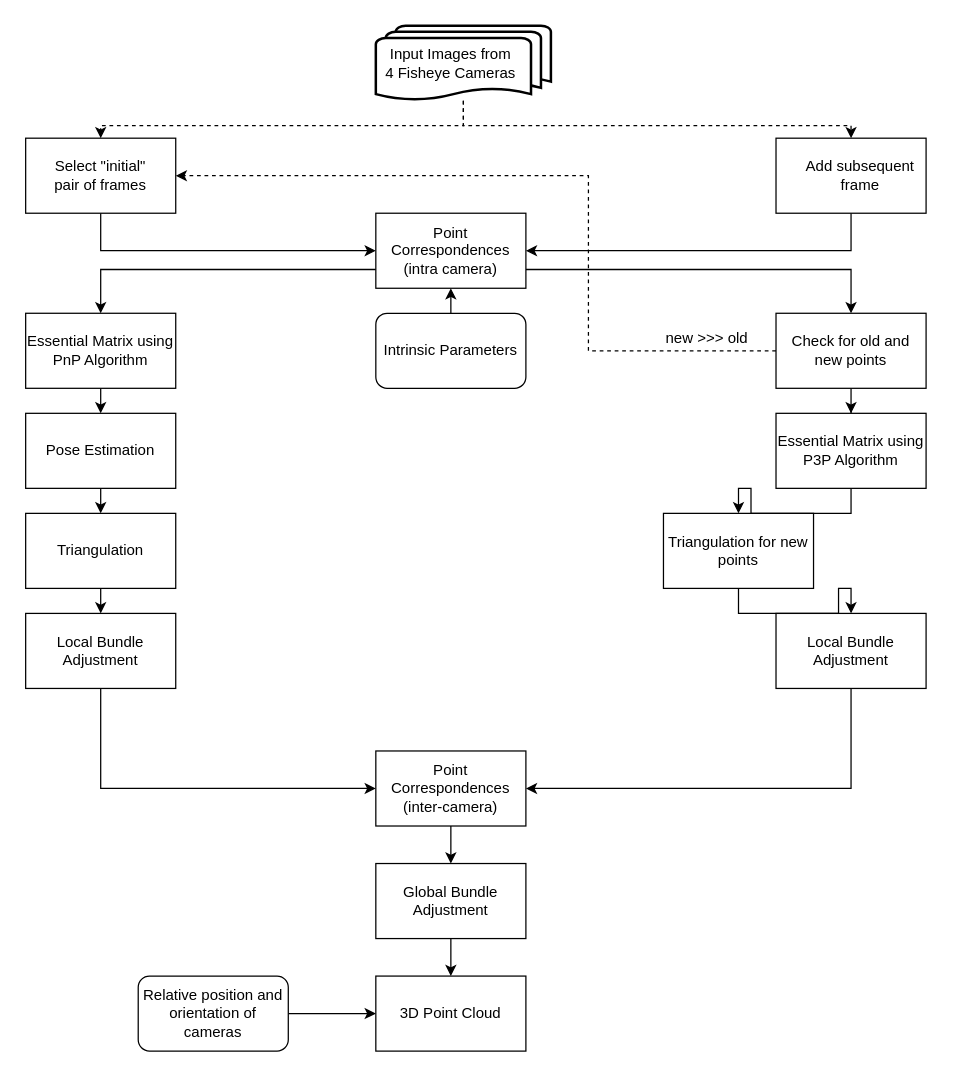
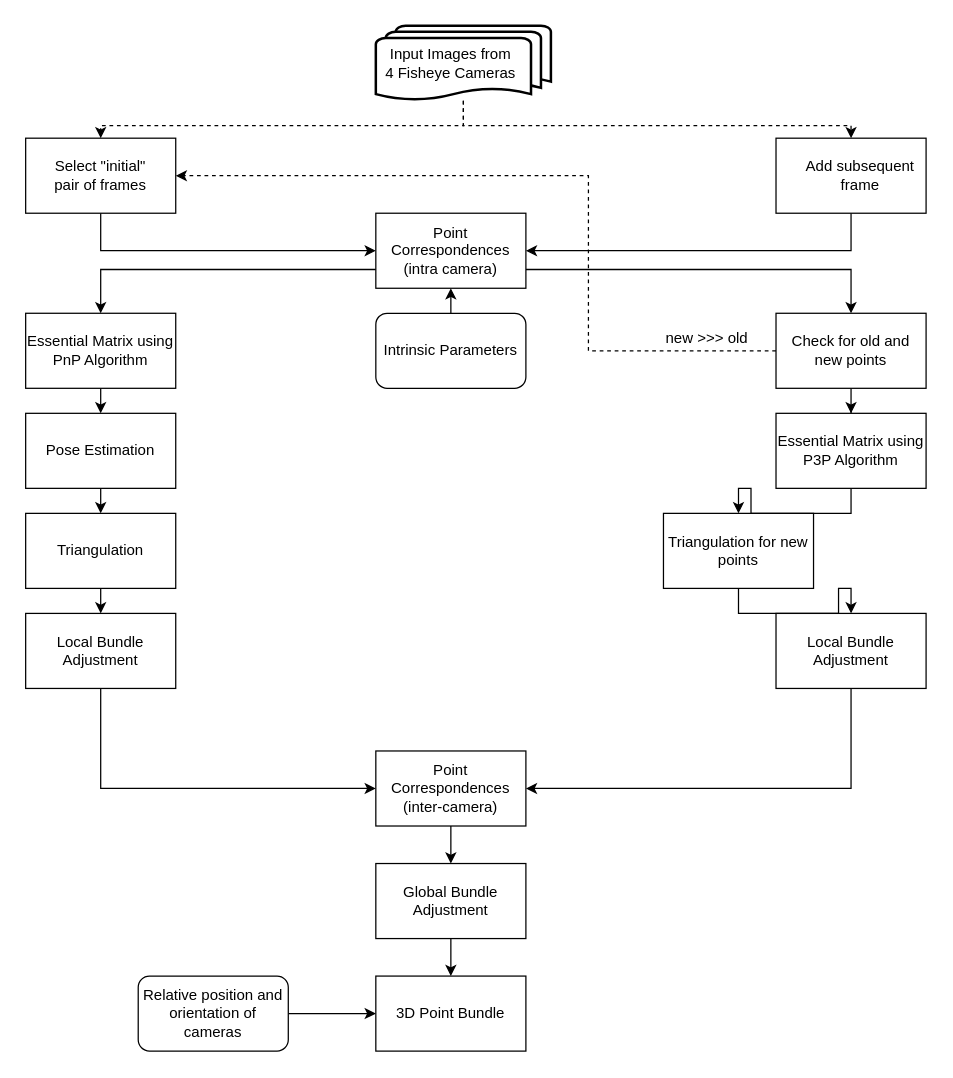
node "3D Point Cloud": label "3D Point Cloud" -> "3D Point Bundle"
